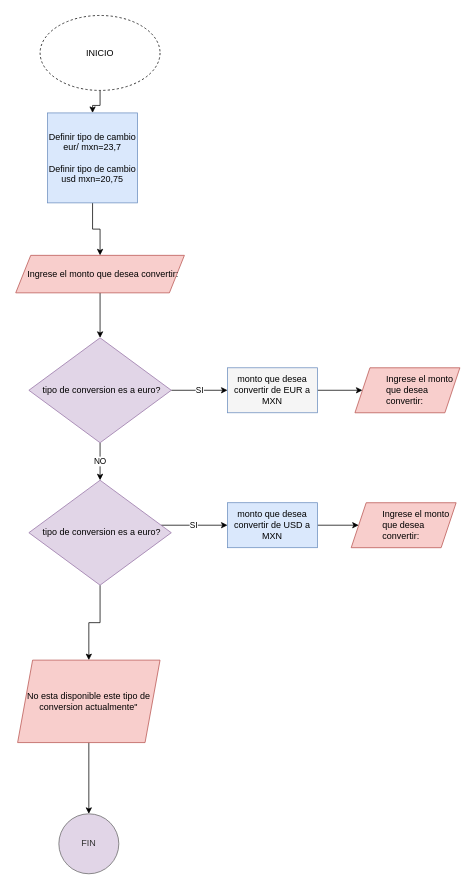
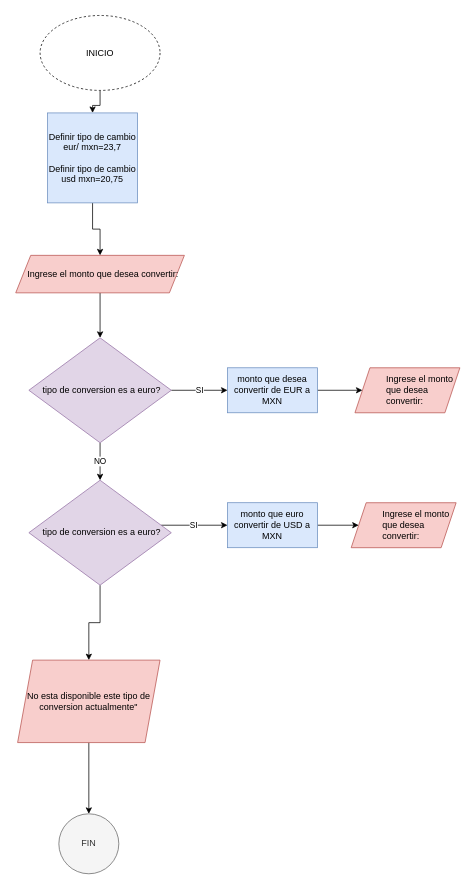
node "monto que desea convertir de EUR a MXN": fillcolor #f5f5f5 -> #dae8fc
node "monto que desea convertir de USD a MXN": label "monto que desea convertir de USD a MXN" -> "monto que euro convertir de USD a MXN"
node "FIN": fillcolor #e1d5e7 -> #f5f5f5
